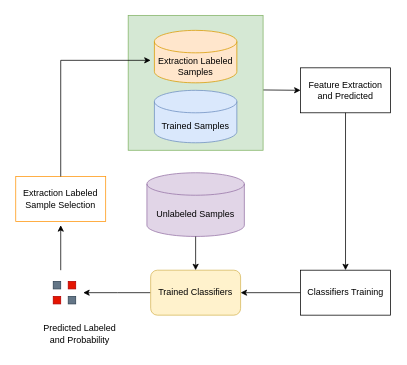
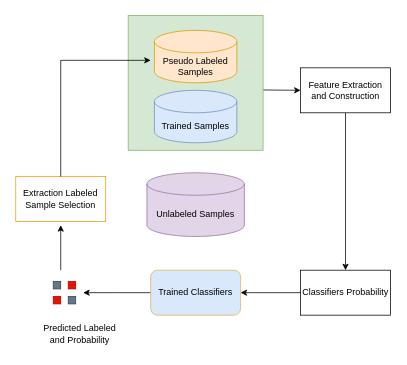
node "Extraction Labeled Samples": label "Extraction Labeled Samples" -> "Pseudo Labeled Samples"
node "Feature Extraction and Predicted": label "Feature Extraction and Predicted" -> "Feature Extraction and Construction"
edge "Unlabeled Samples" -> "Trained Classifiers": removed
node "Trained Classifiers": fillcolor #fff2cc -> #dae8fc
node "Classifiers Training": label "Classifiers Training" -> "Classifiers Probability"
